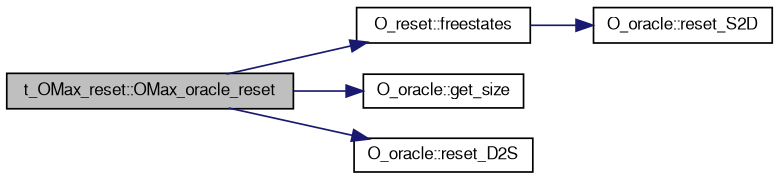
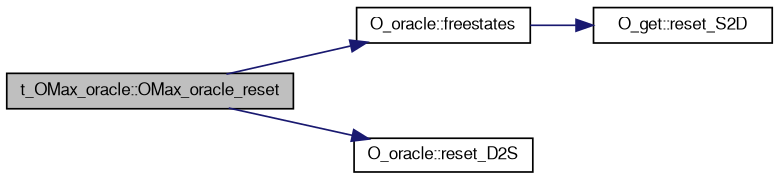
node "O_reset::freestates": label "O_reset::freestates" -> "O_oracle::freestates"
node "O_oracle::reset_S2D": label "O_oracle::reset_S2D" -> "O_get::reset_S2D"
node "t_OMax_reset::OMax_oracle_reset": label "t_OMax_reset::OMax_oracle_reset" -> "t_OMax_oracle::OMax_oracle_reset"
node "O_oracle::get_size": removed
